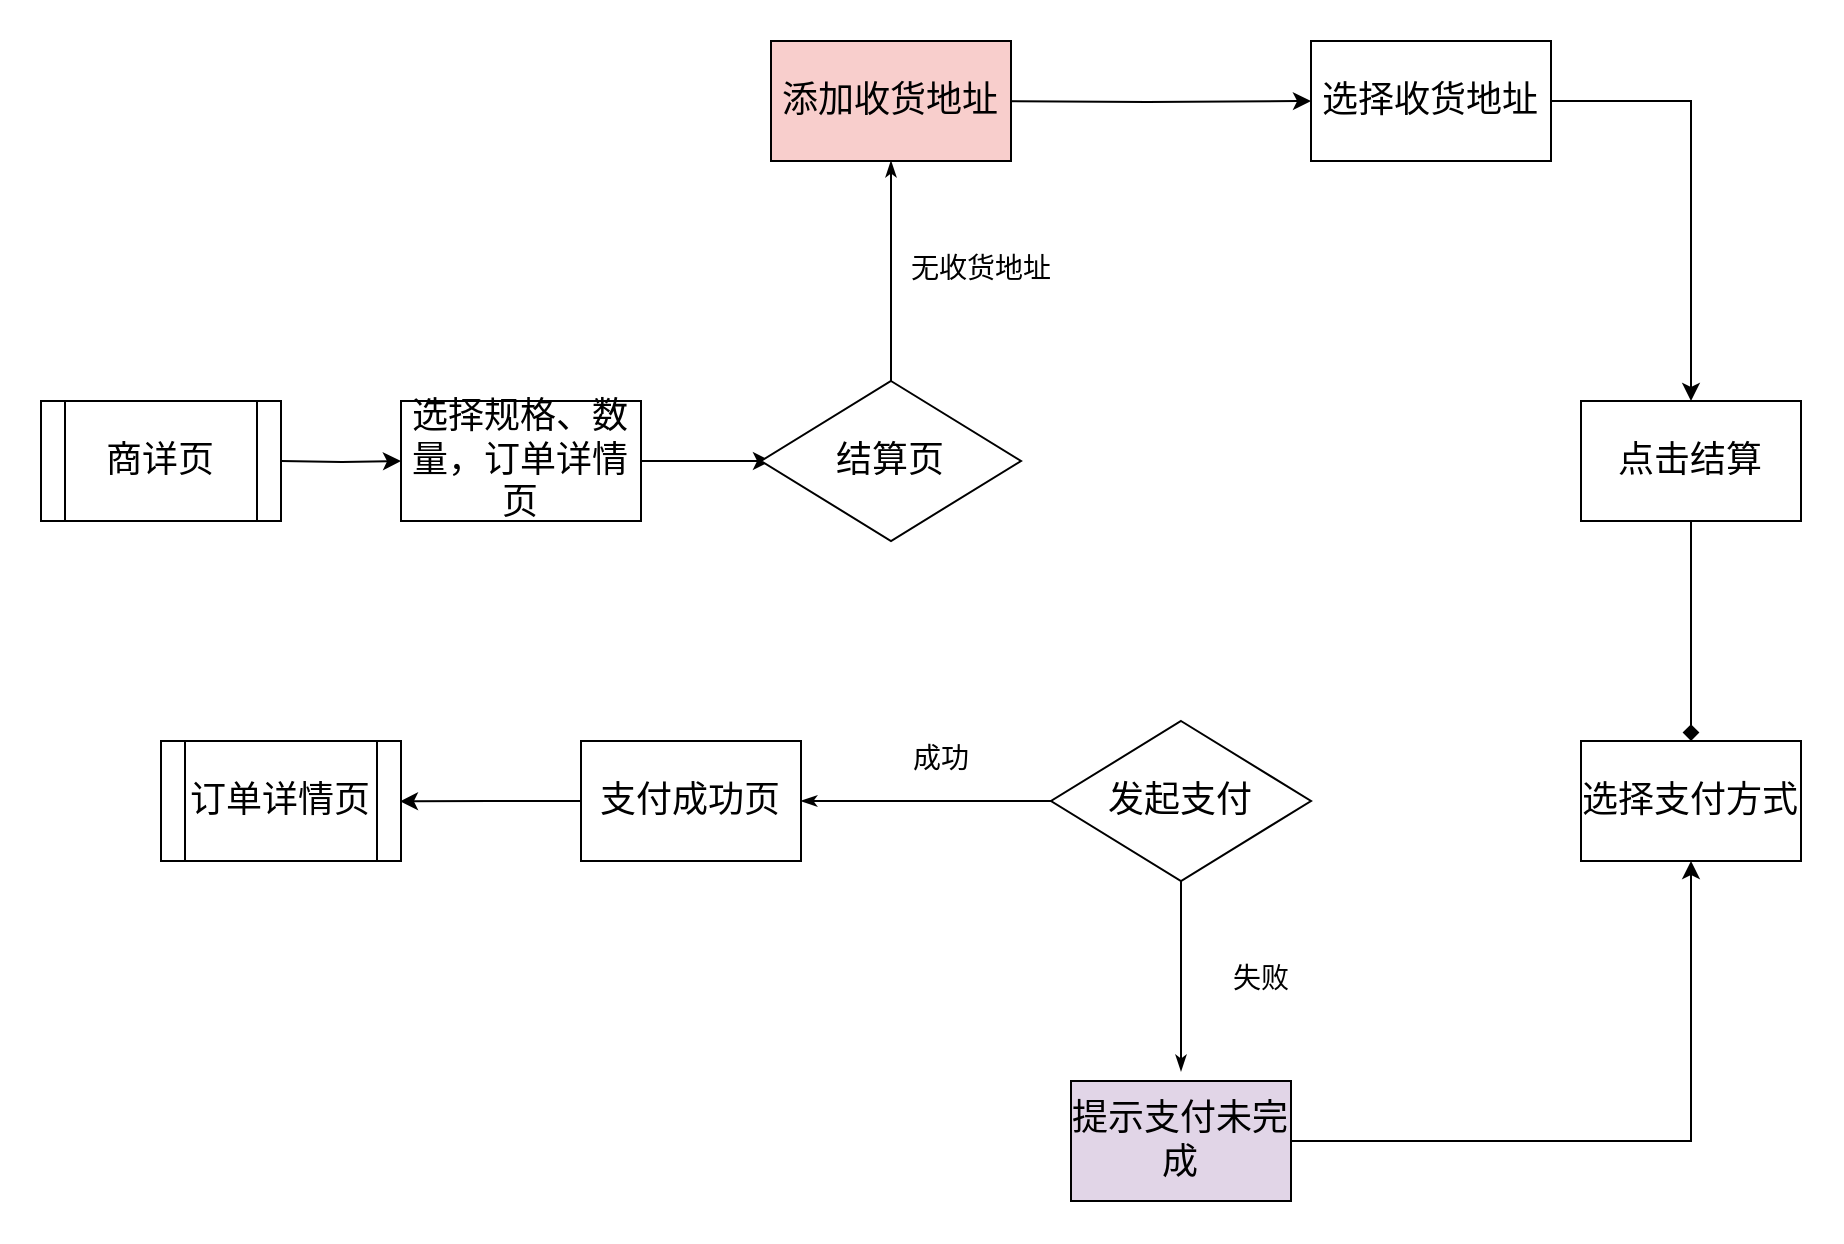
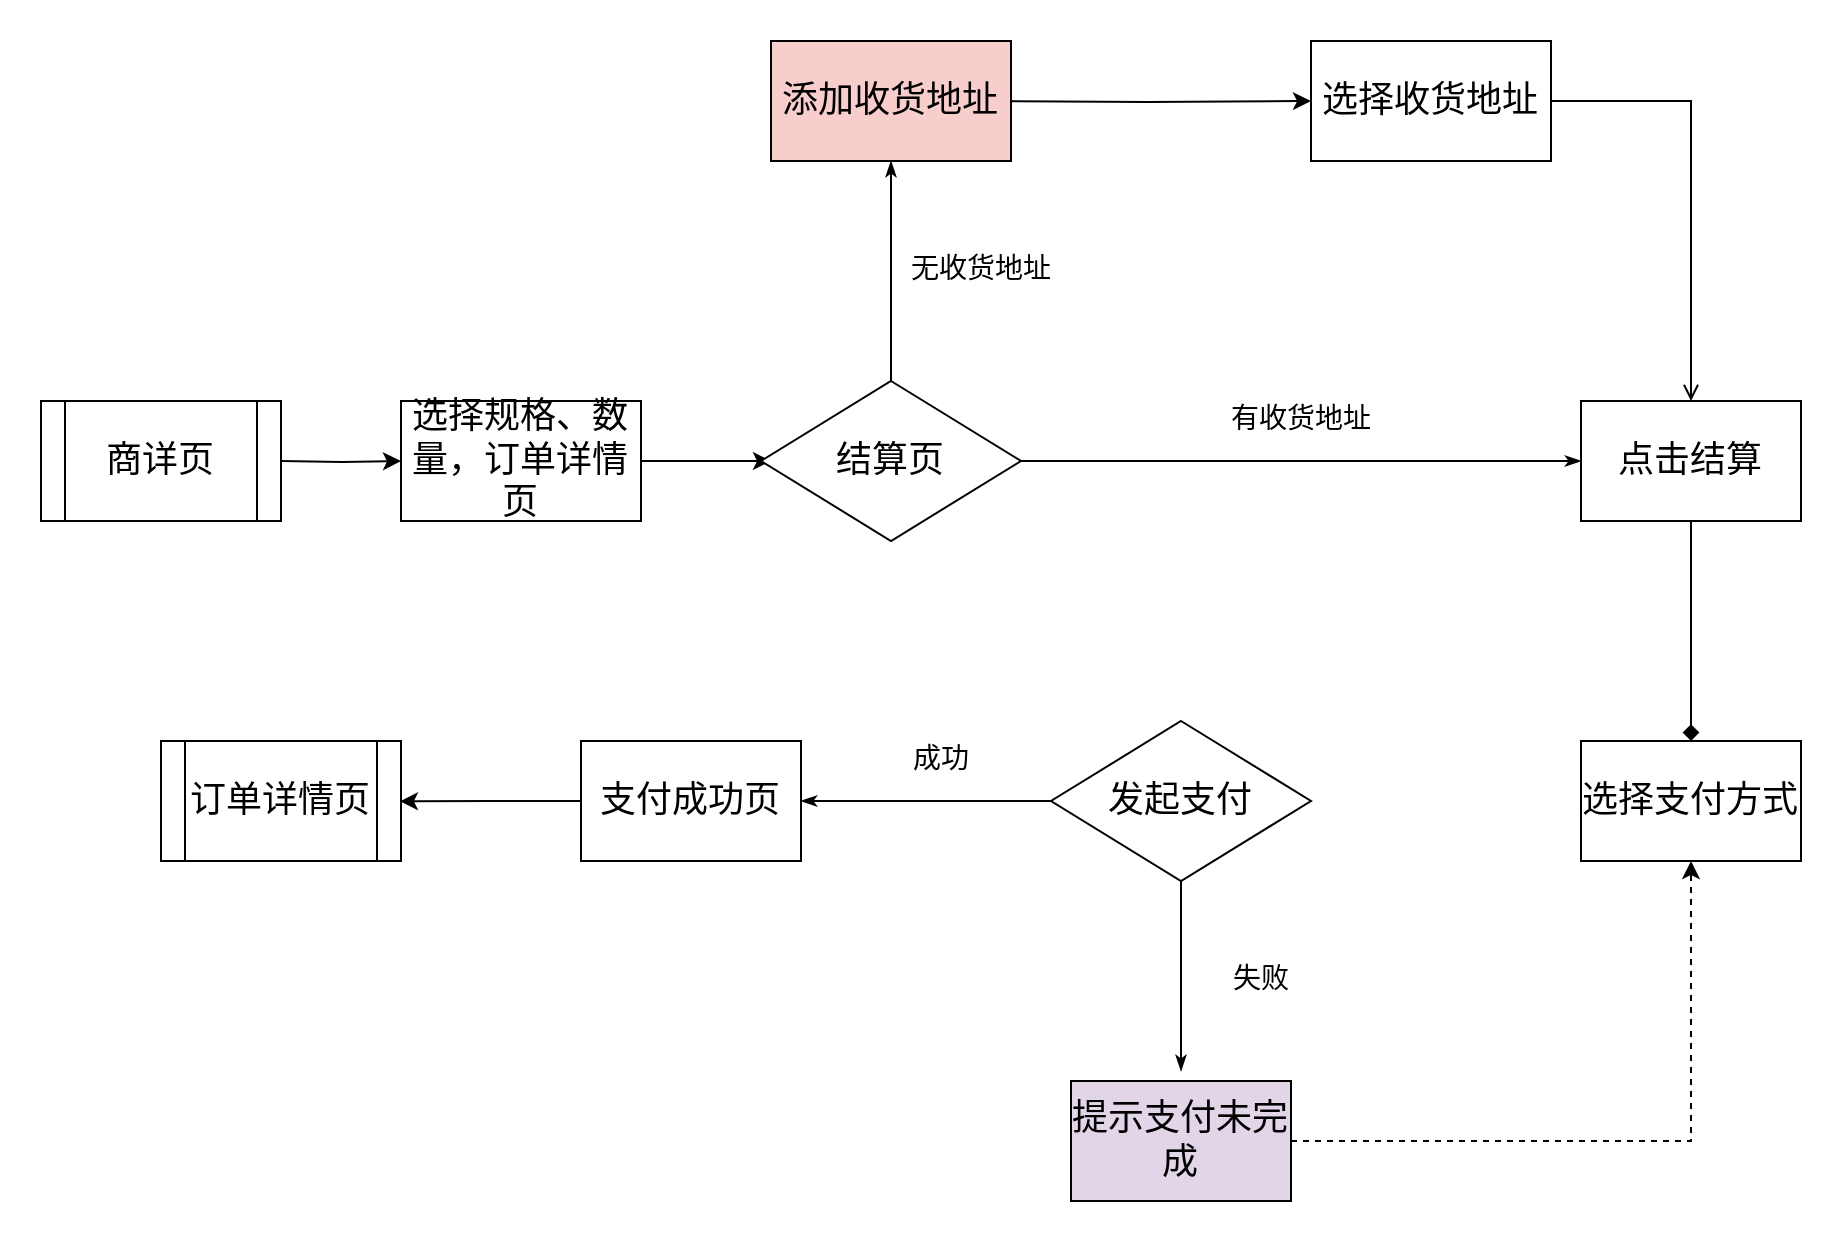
edge "选择收货地址" -> "点击结算": arrowhead classic -> open
edge "结算页" -> "点击结算": added, label "有收货地址"
edge "提示支付未完成" -> "选择支付方式": style solid -> dashed
